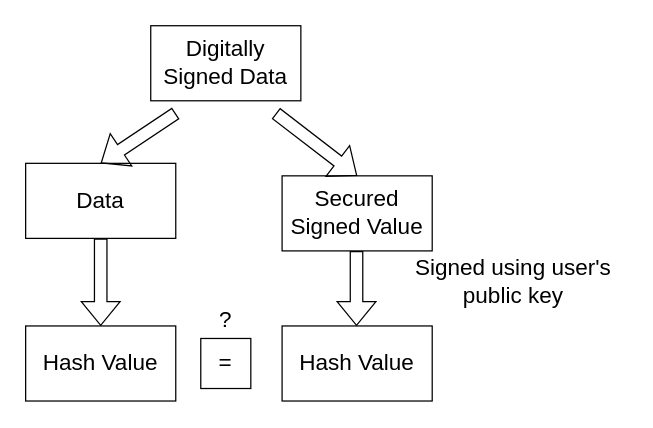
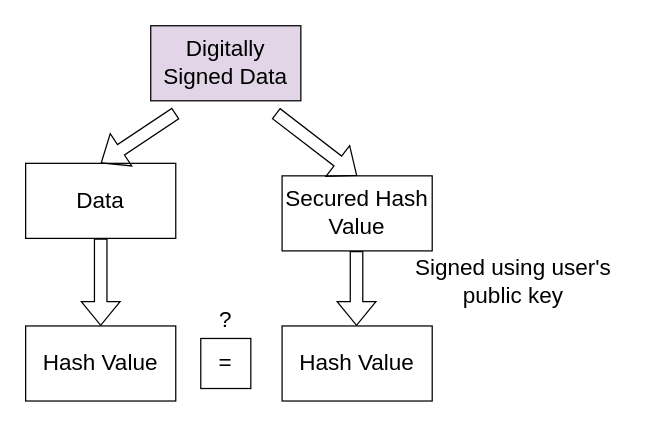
node "Digitally Signed Data": fillcolor #ffffff -> #e1d5e7
node "Secured Signed Value": label "Secured Signed Value" -> "Secured Hash Value"
